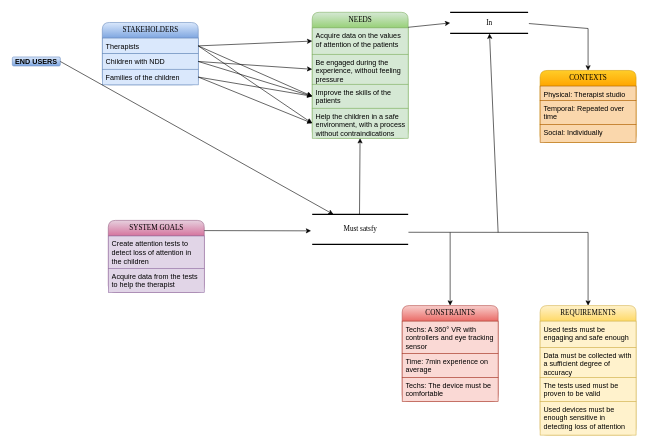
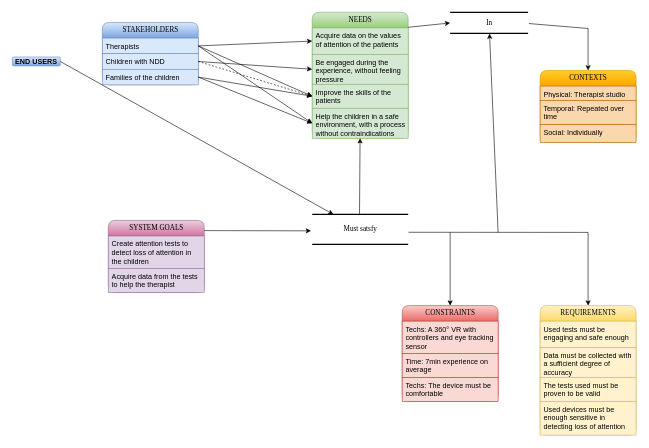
edge "Children with NDD" -> "Improve the skills of the patients": style solid -> dashed
